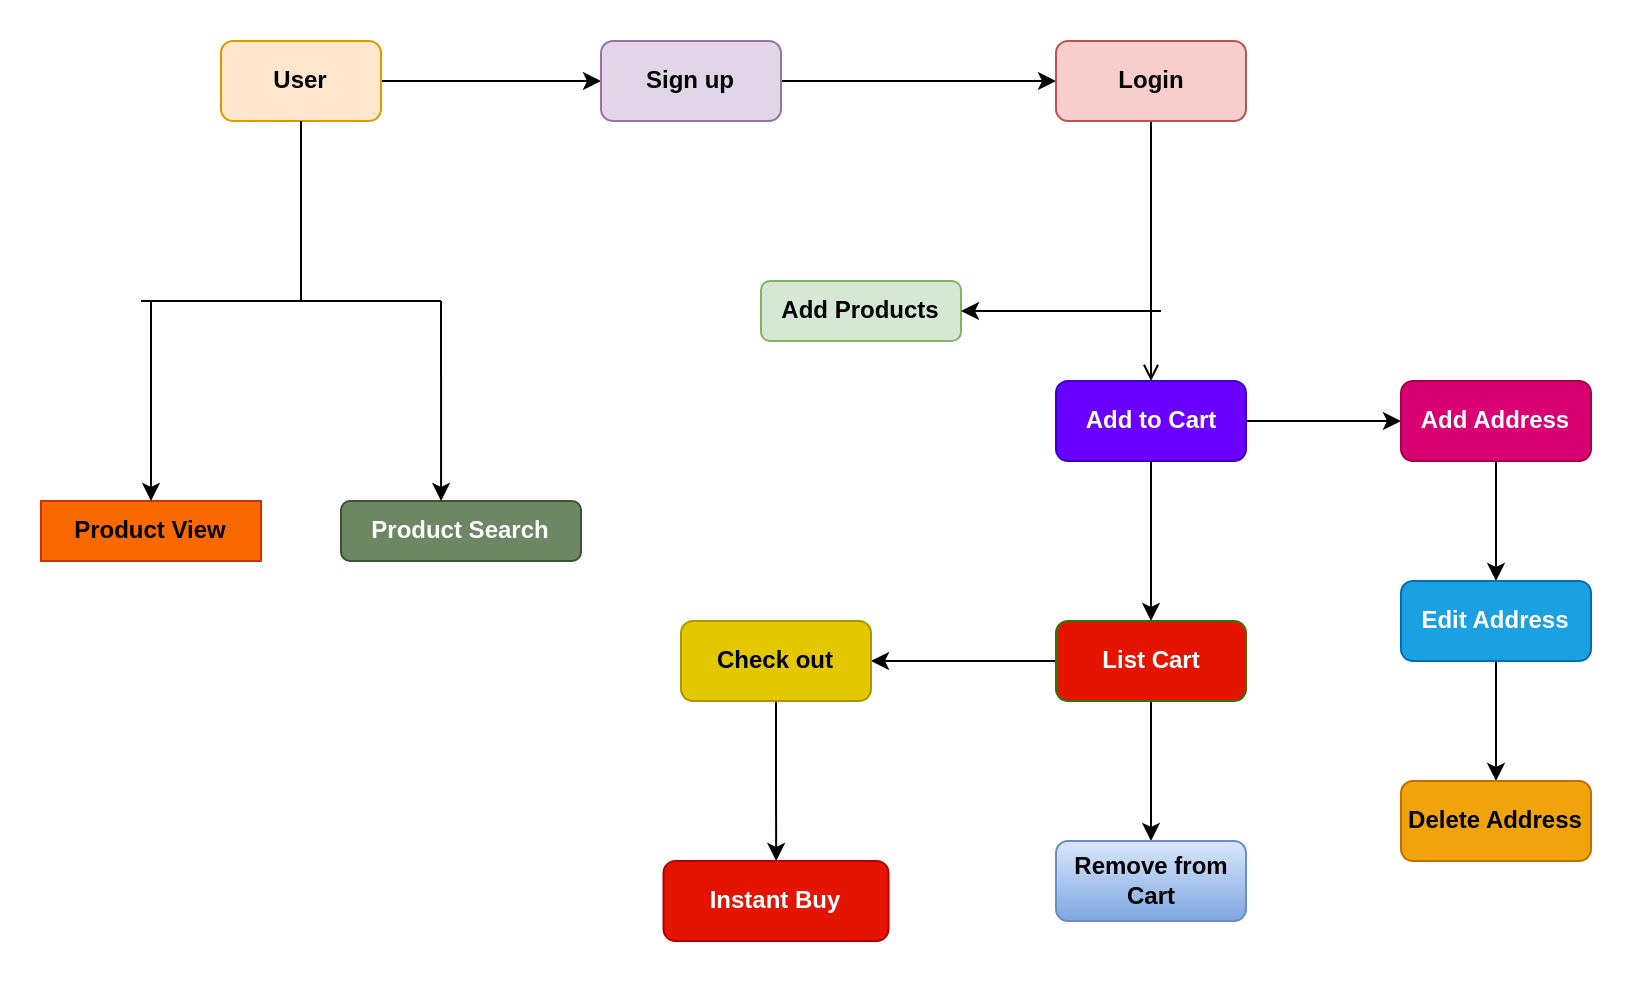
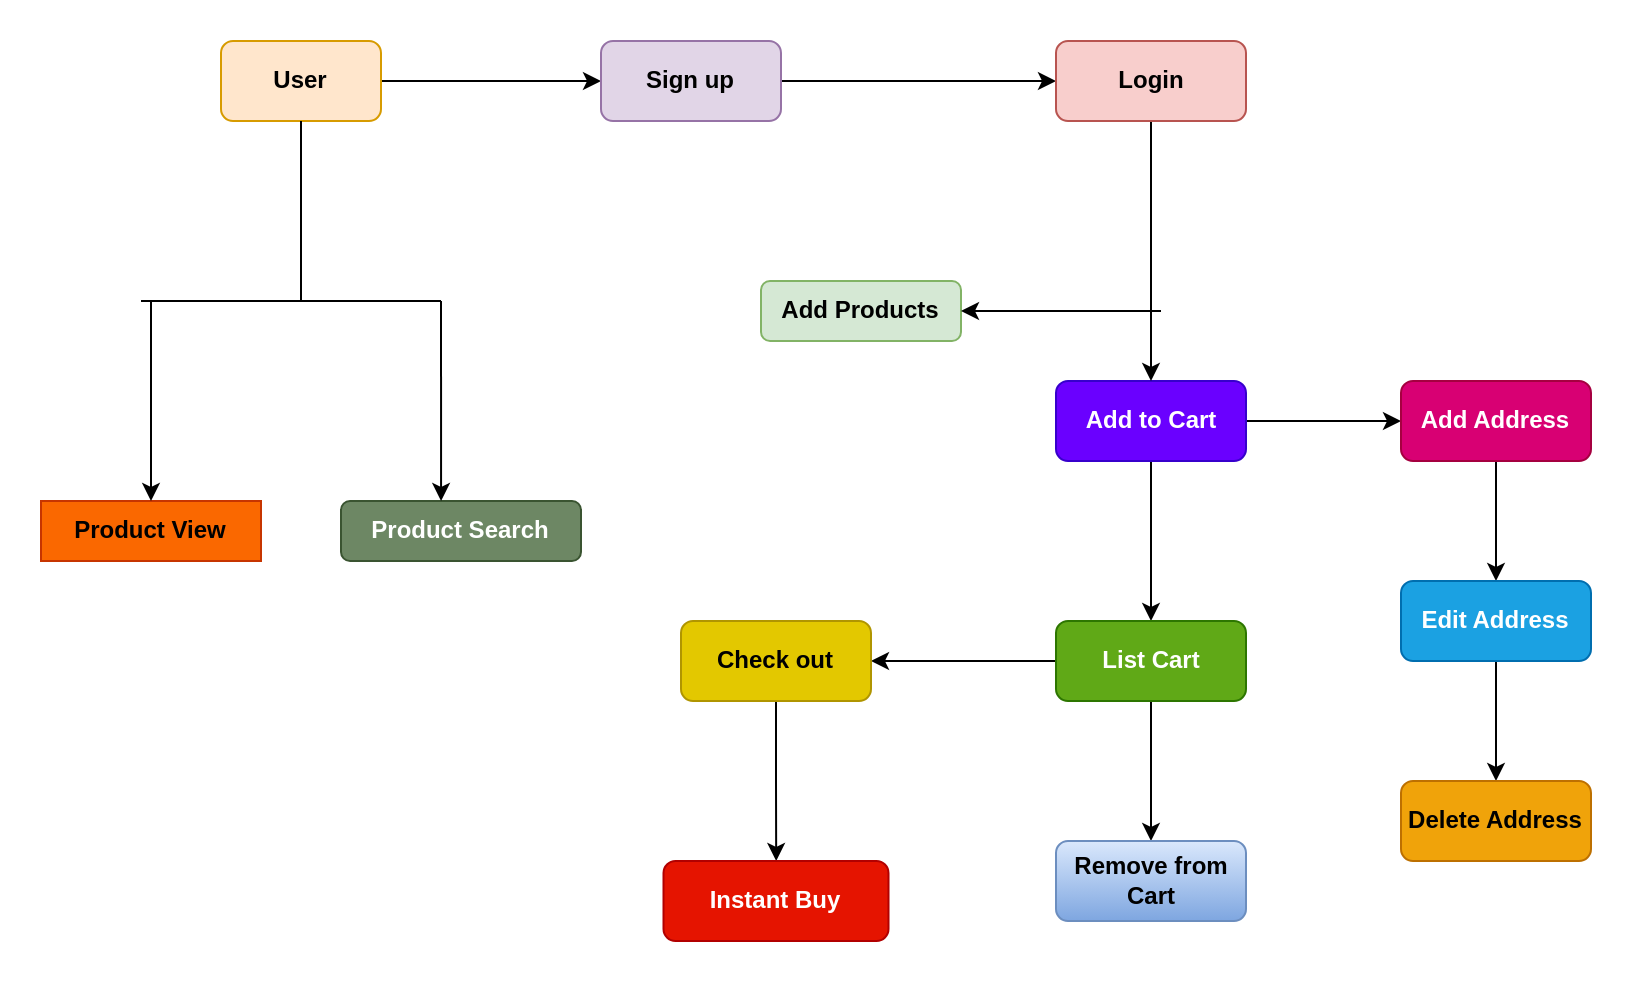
edge "Login" -> "Add to Cart": arrowhead open -> classic
node "List Cart": fillcolor #e51400 -> #60a917
